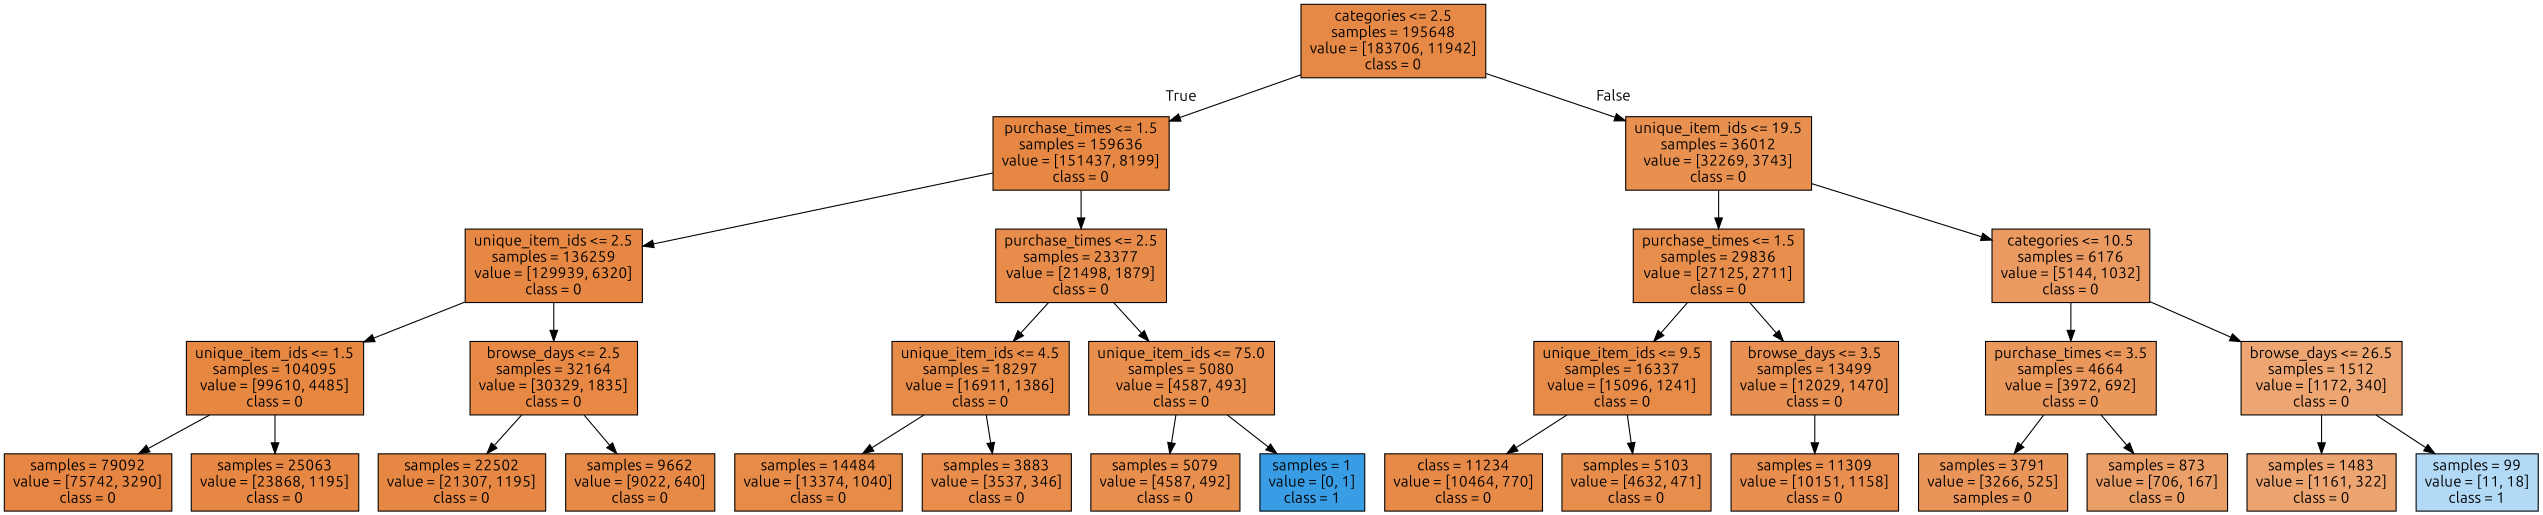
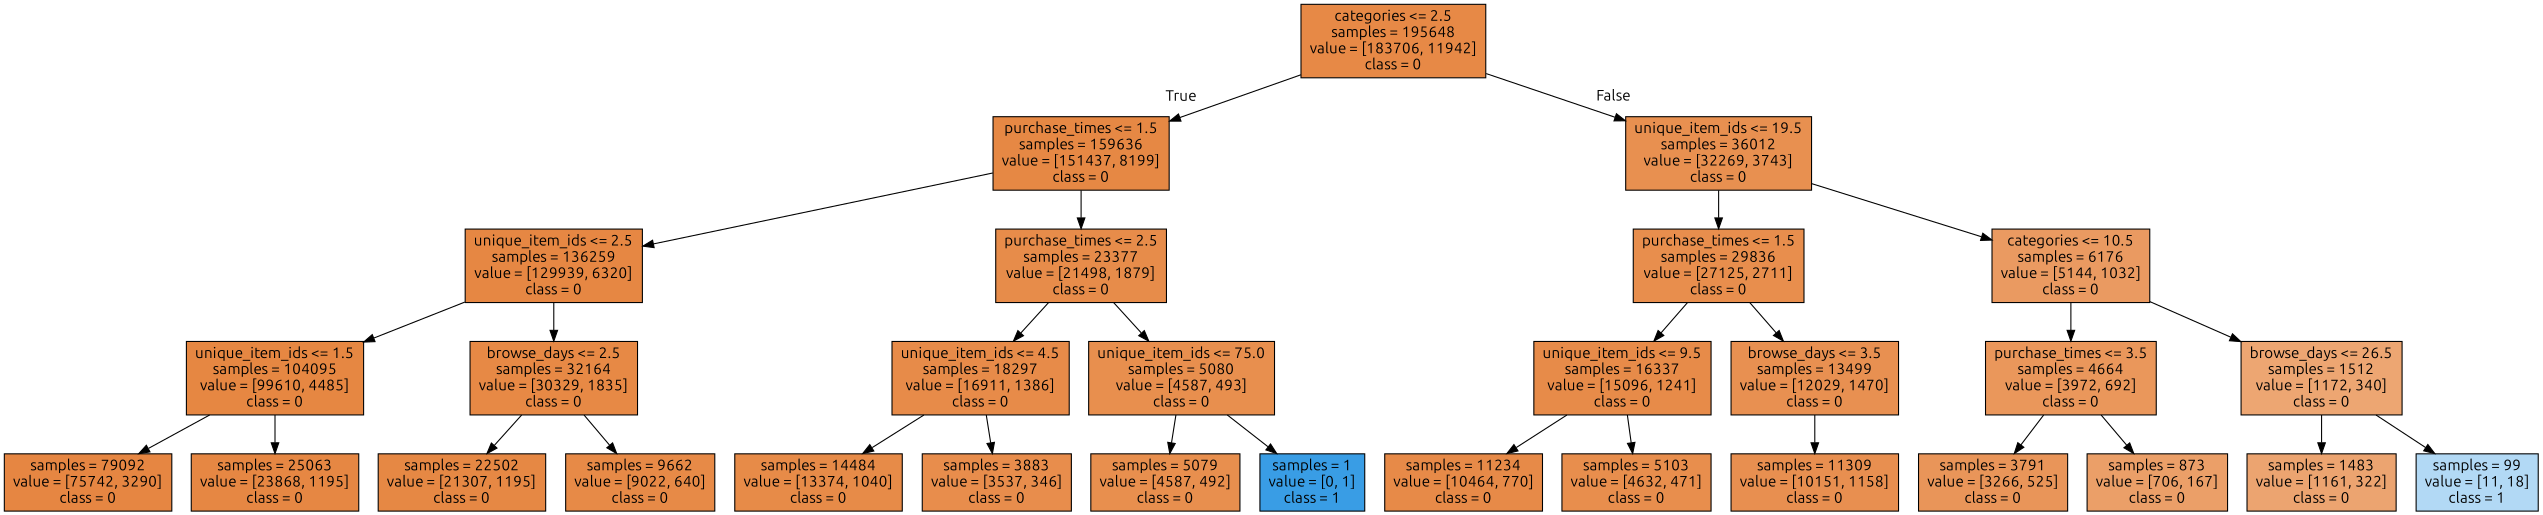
node "class = 11234 value = [10464, 770] class = 0": label "class = 11234 value = [10464, 770] class = 0" -> "samples = 11234 value = [10464, 770] class = 0"
node "samples = 3791 value = [3266, 525] samples = 0": label "samples = 3791 value = [3266, 525] samples = 0" -> "samples = 3791 value = [3266, 525] class = 0"
